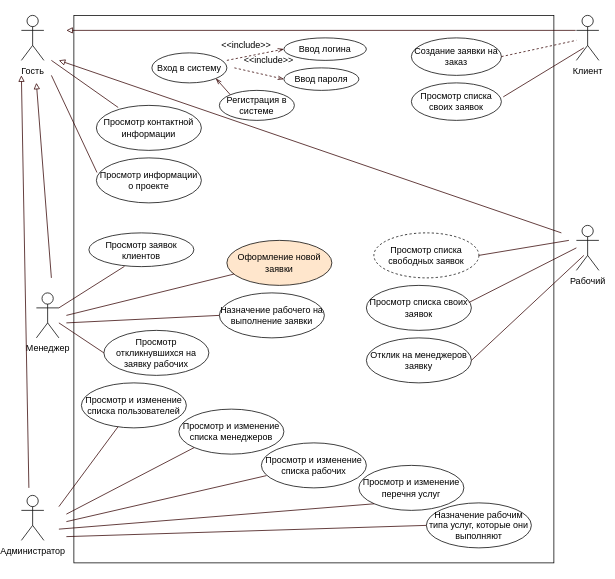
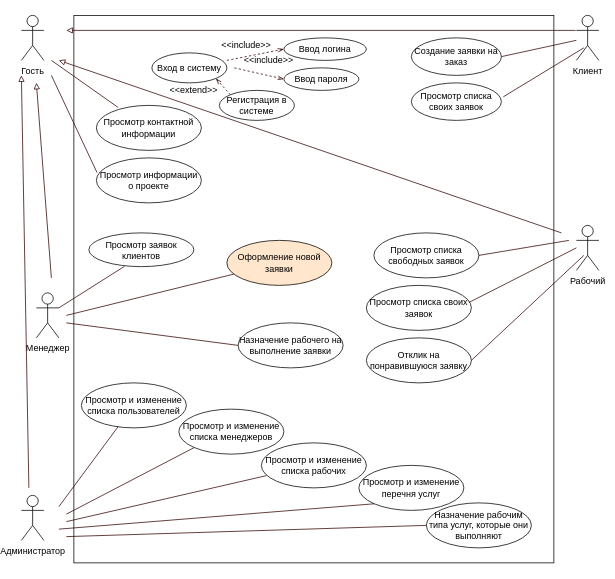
edge "Клиент" -- "Создание заявки на заказ": style dashed -> solid
edge "Регистрация в системе" -> "Вход в систему": style solid -> dashed
node "<<extend>>": added
node "Просмотр списка свободных заявок": style dashed -> solid
node "Назначение рабочего на выполнение заявки": moved (272, 315) -> (291, 345)
edge "Менеджер" -- "Просмотр откликнувшихся на заявку рабочих": removed
node "Просмотр откликнувшихся на заявку рабочих": removed
node "Отклик на менеджеров заявку": label "Отклик на менеджеров заявку" -> "Отклик на понравившуюся заявку"
